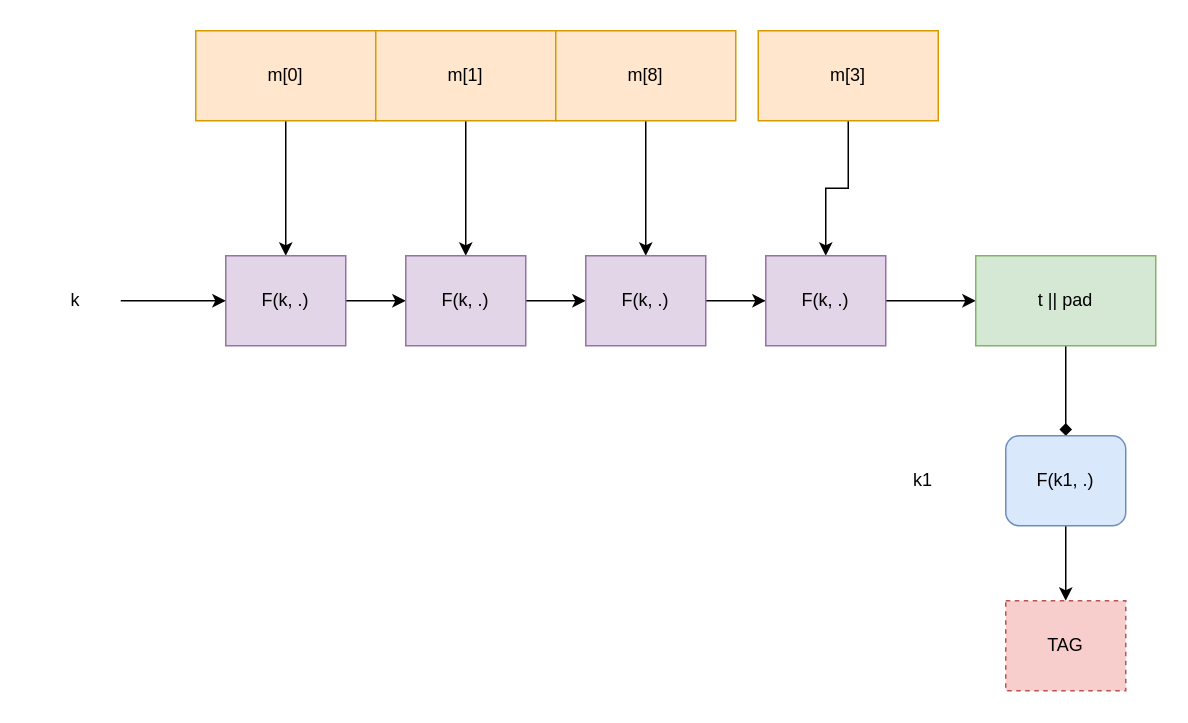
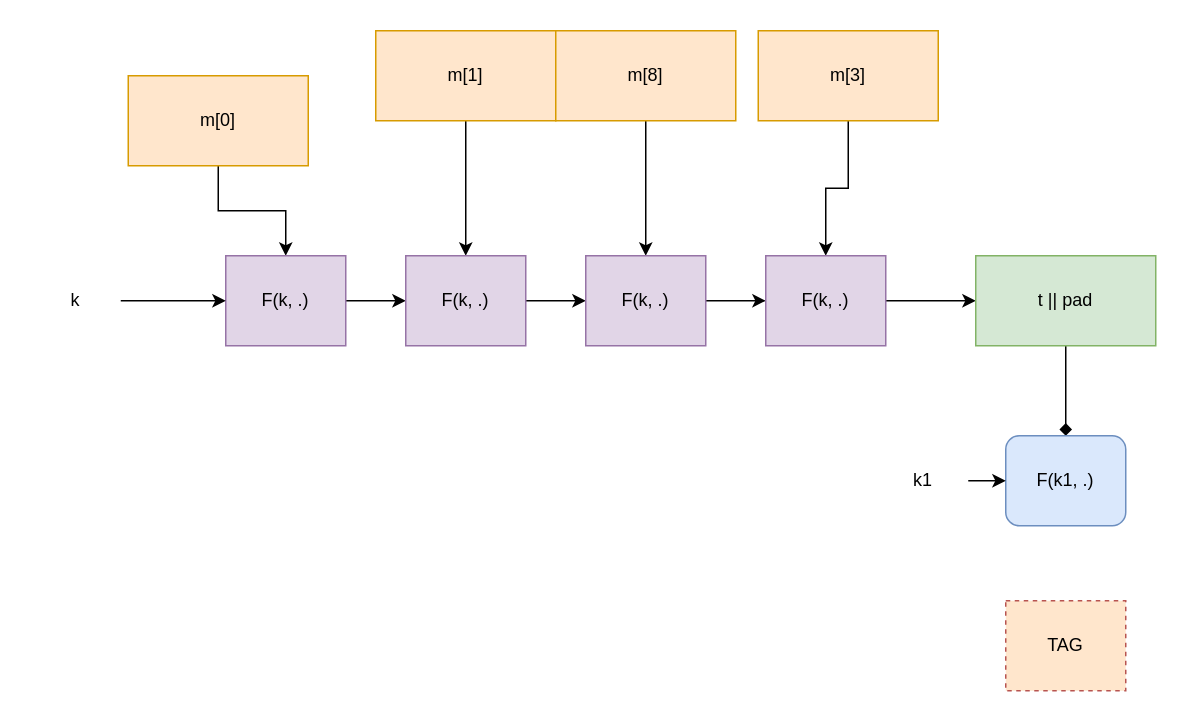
node "m[0]": moved (286, 76) -> (218, 121)
edge "k1" -> "F(k1, .)": added
edge "F(k1, .)" -> "TAG": removed
node "TAG": fillcolor #f8cecc -> #ffe6cc
